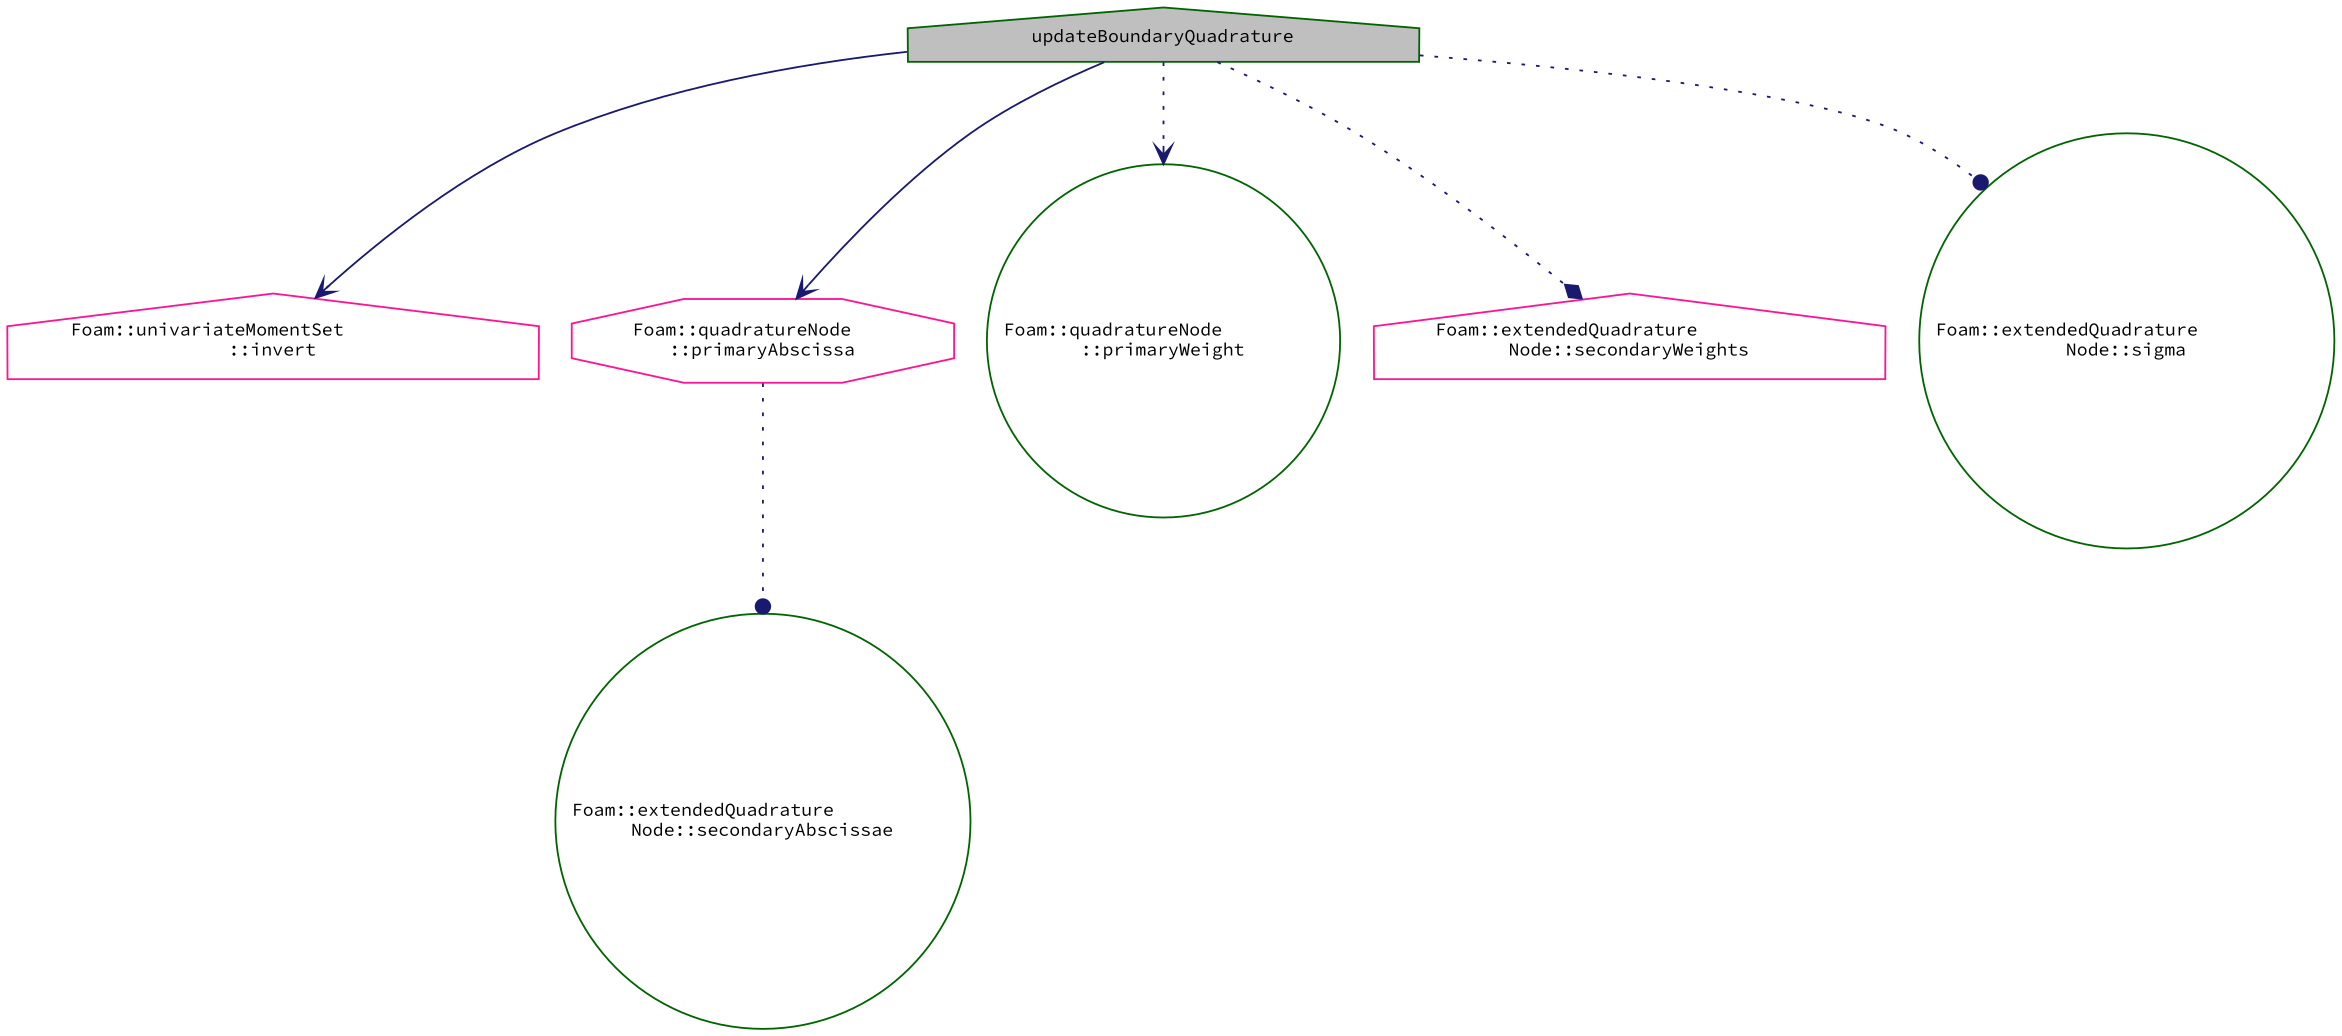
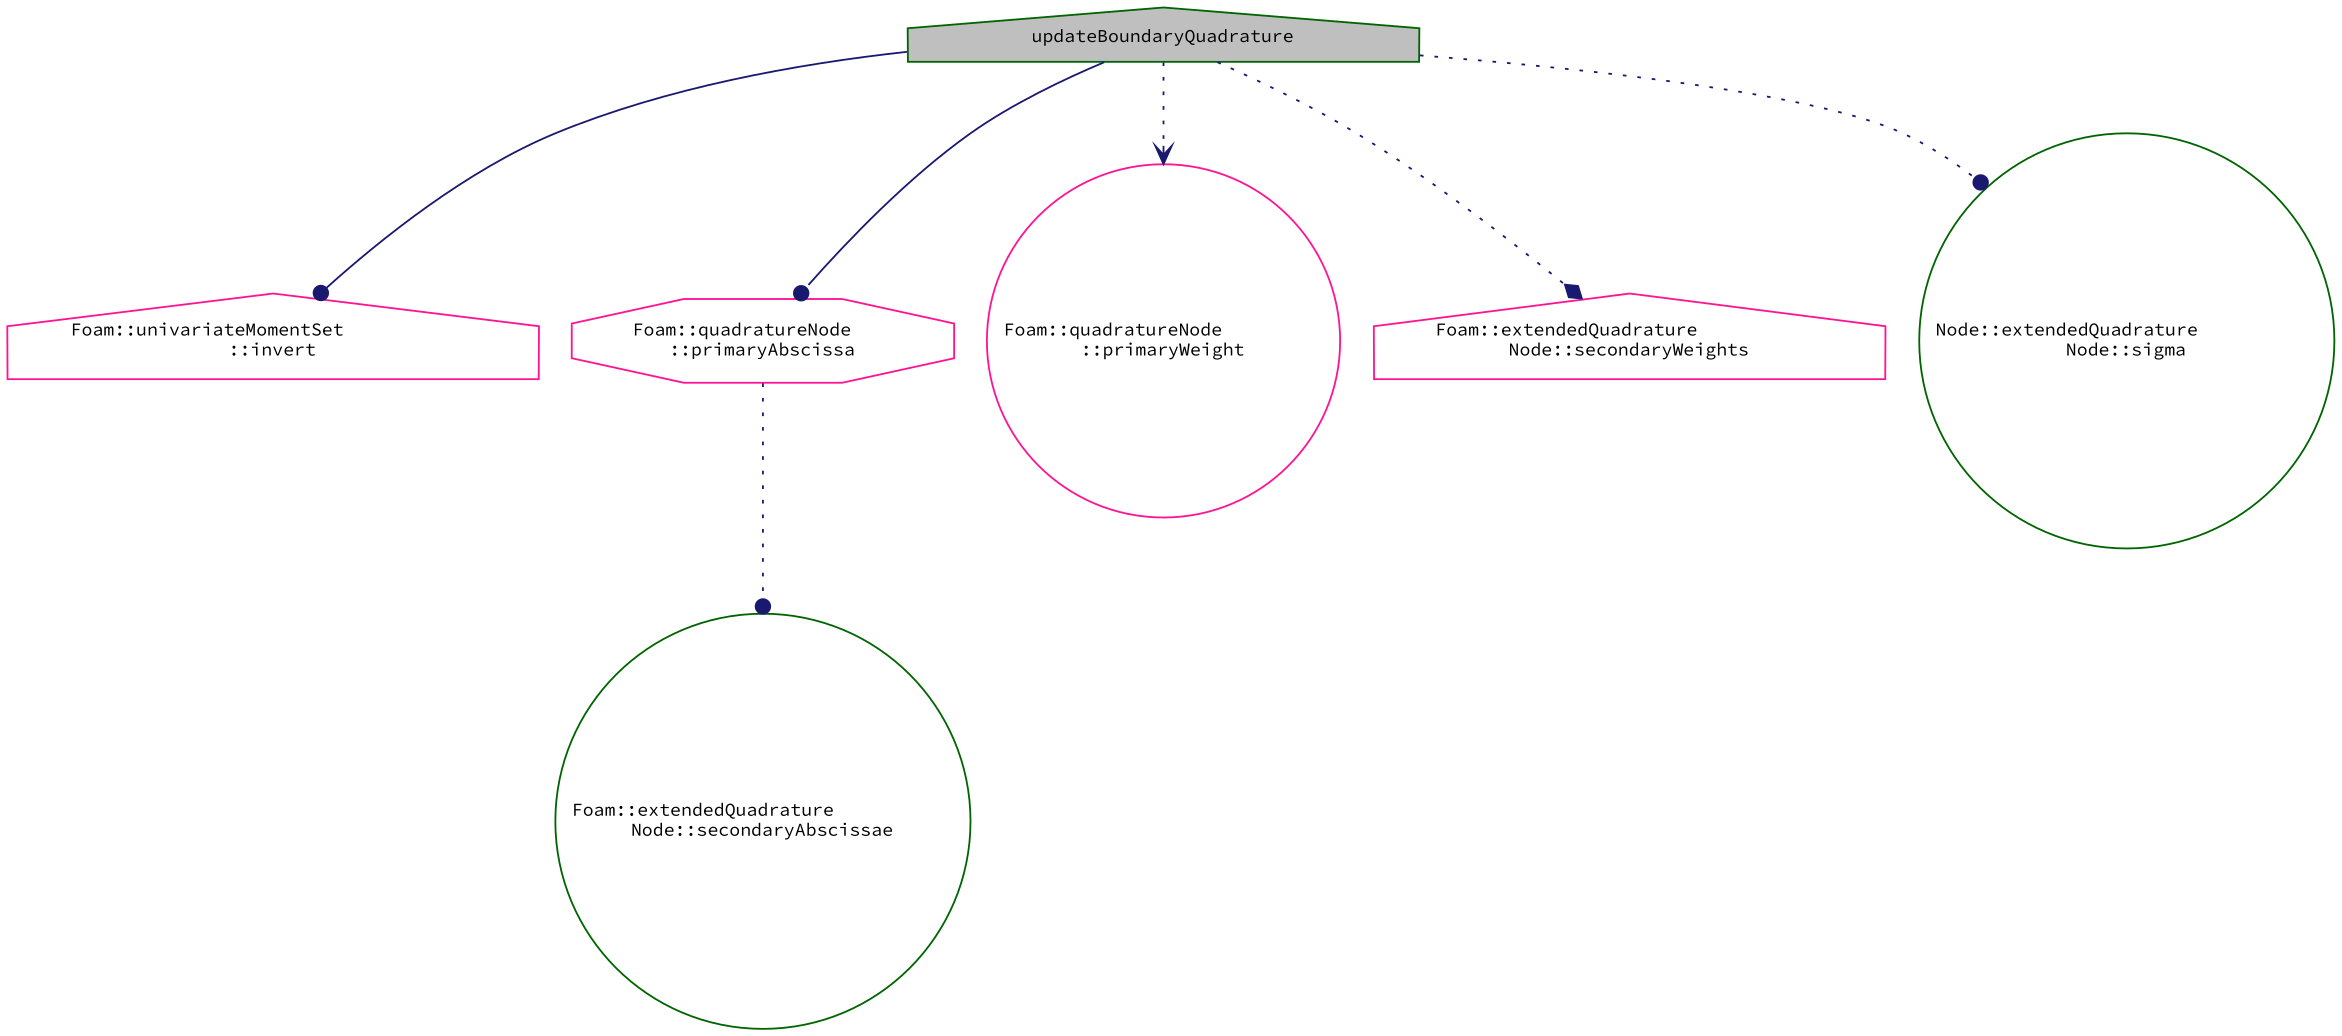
edge "updateBoundaryQuadrature" -> "Foam::univariateMomentSet ::invert": arrowhead vee -> dot
edge "updateBoundaryQuadrature" -> "Foam::quadratureNode ::primaryAbscissa": arrowhead vee -> dot
node "Foam::quadratureNode ::primaryWeight": color darkgreen -> deeppink
node "Foam::extendedQuadrature Node::sigma": label "Foam::extendedQuadrature Node::sigma" -> "Node::extendedQuadrature Node::sigma"
